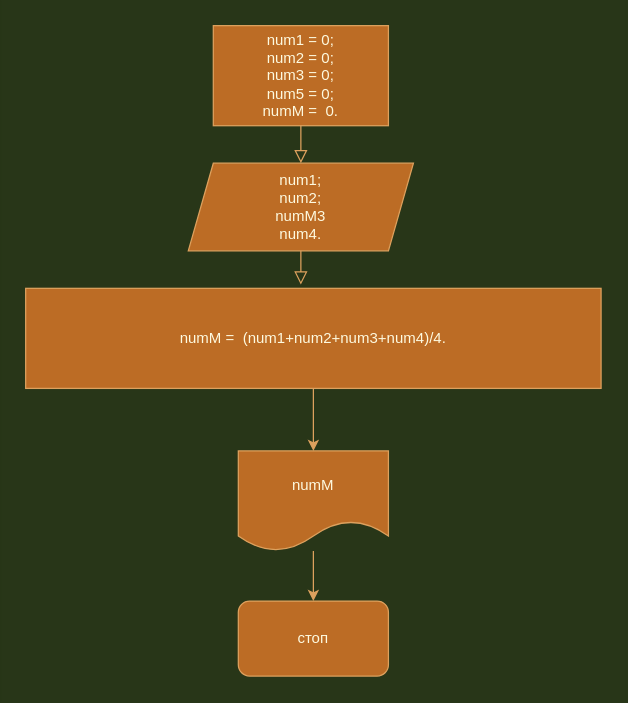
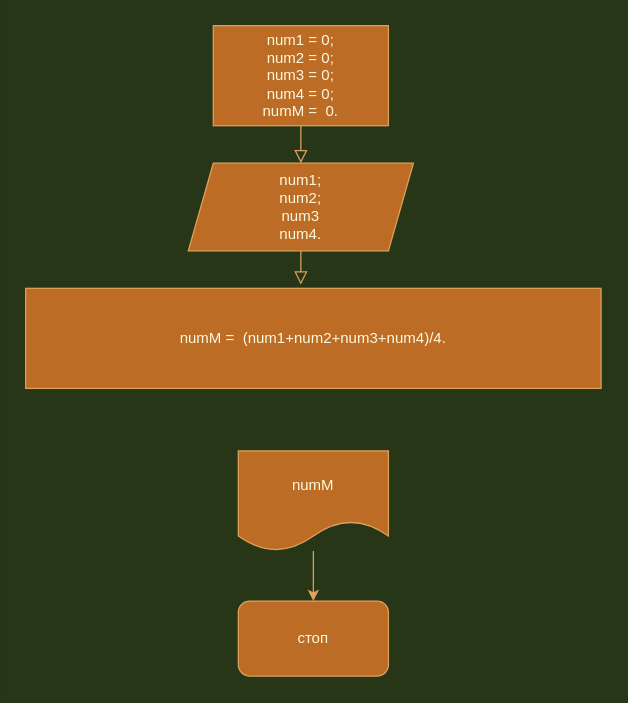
node "num1 = 0; num2 = 0; num3 = 0; num5 = 0; numM = 0.": label "num1 = 0; num2 = 0; num3 = 0; num5 = 0; numM = 0." -> "num1 = 0; num2 = 0; num3 = 0; num4 = 0; numM = 0."
node "num1; num2; numM3 num4.": label "num1; num2; numM3 num4." -> "num1; num2; num3 num4."
edge "numM = (num1+num2+num3+num4)/4." -> "numM": removed
